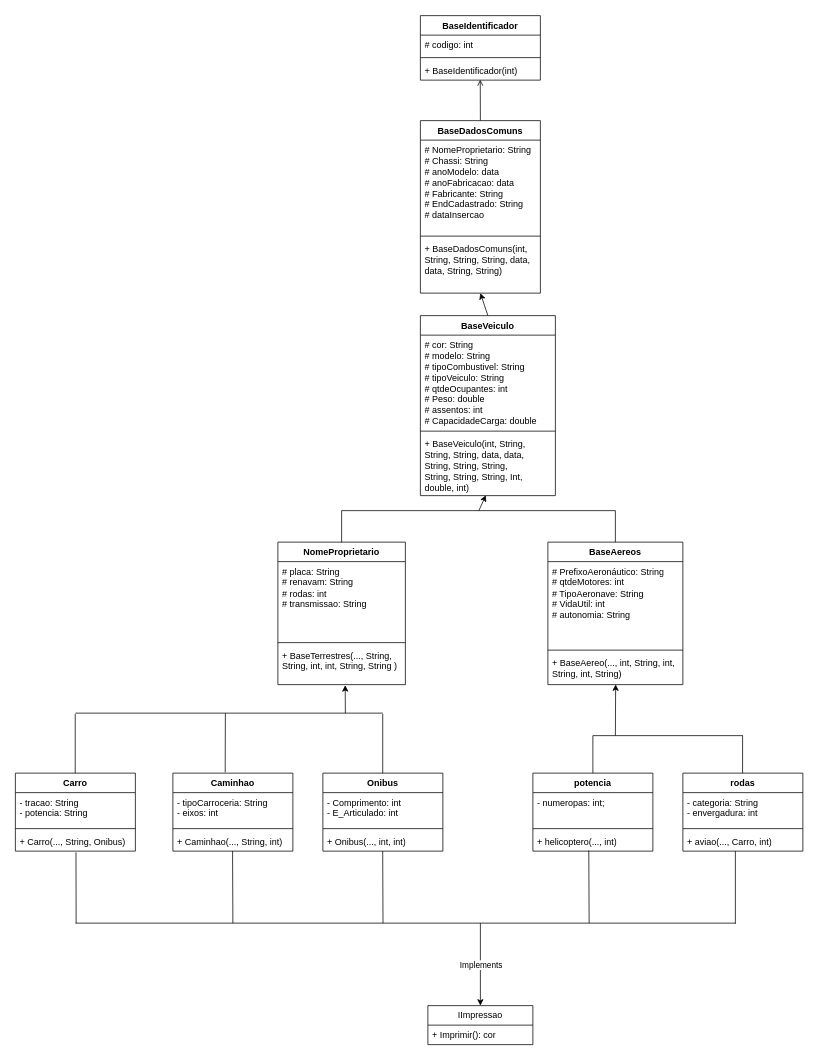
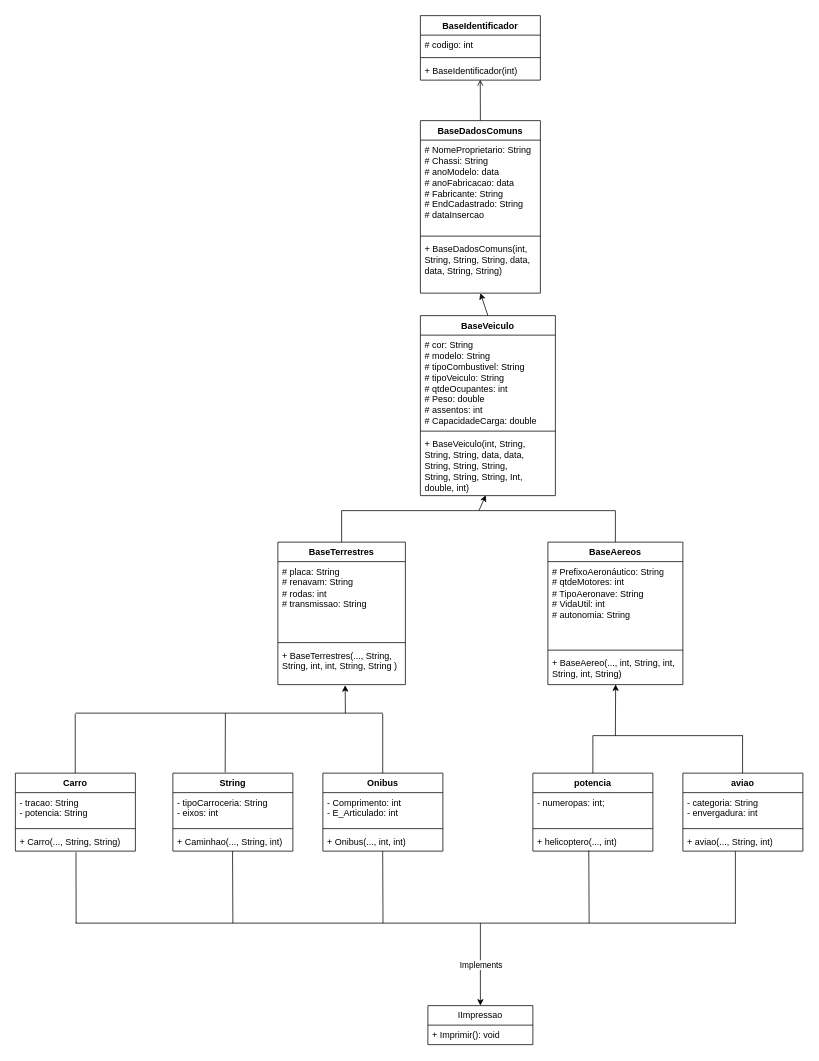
node "NomeProprietario": label "NomeProprietario" -> "BaseTerrestres"
node "Caminhao": label "Caminhao" -> "String"
node "rodas": label "rodas" -> "aviao"
node "+ aviao(..., Carro, int)": label "+ aviao(..., Carro, int)" -> "+ aviao(..., String, int)"
node "+ Carro(..., String, Onibus)": label "+ Carro(..., String, Onibus)" -> "+ Carro(..., String, String)"
node "+ Imprimir(): cor": label "+ Imprimir(): cor" -> "+ Imprimir(): void"
